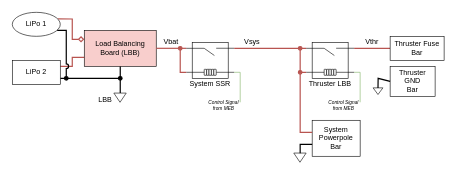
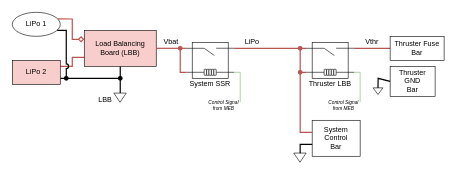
node "Vsys": label "Vsys" -> "LiPo"
node "LiPo 2": fillcolor #ffffff -> #f8cecc
node "System Powerpole Bar": label "System Powerpole Bar" -> "System Control Bar"
